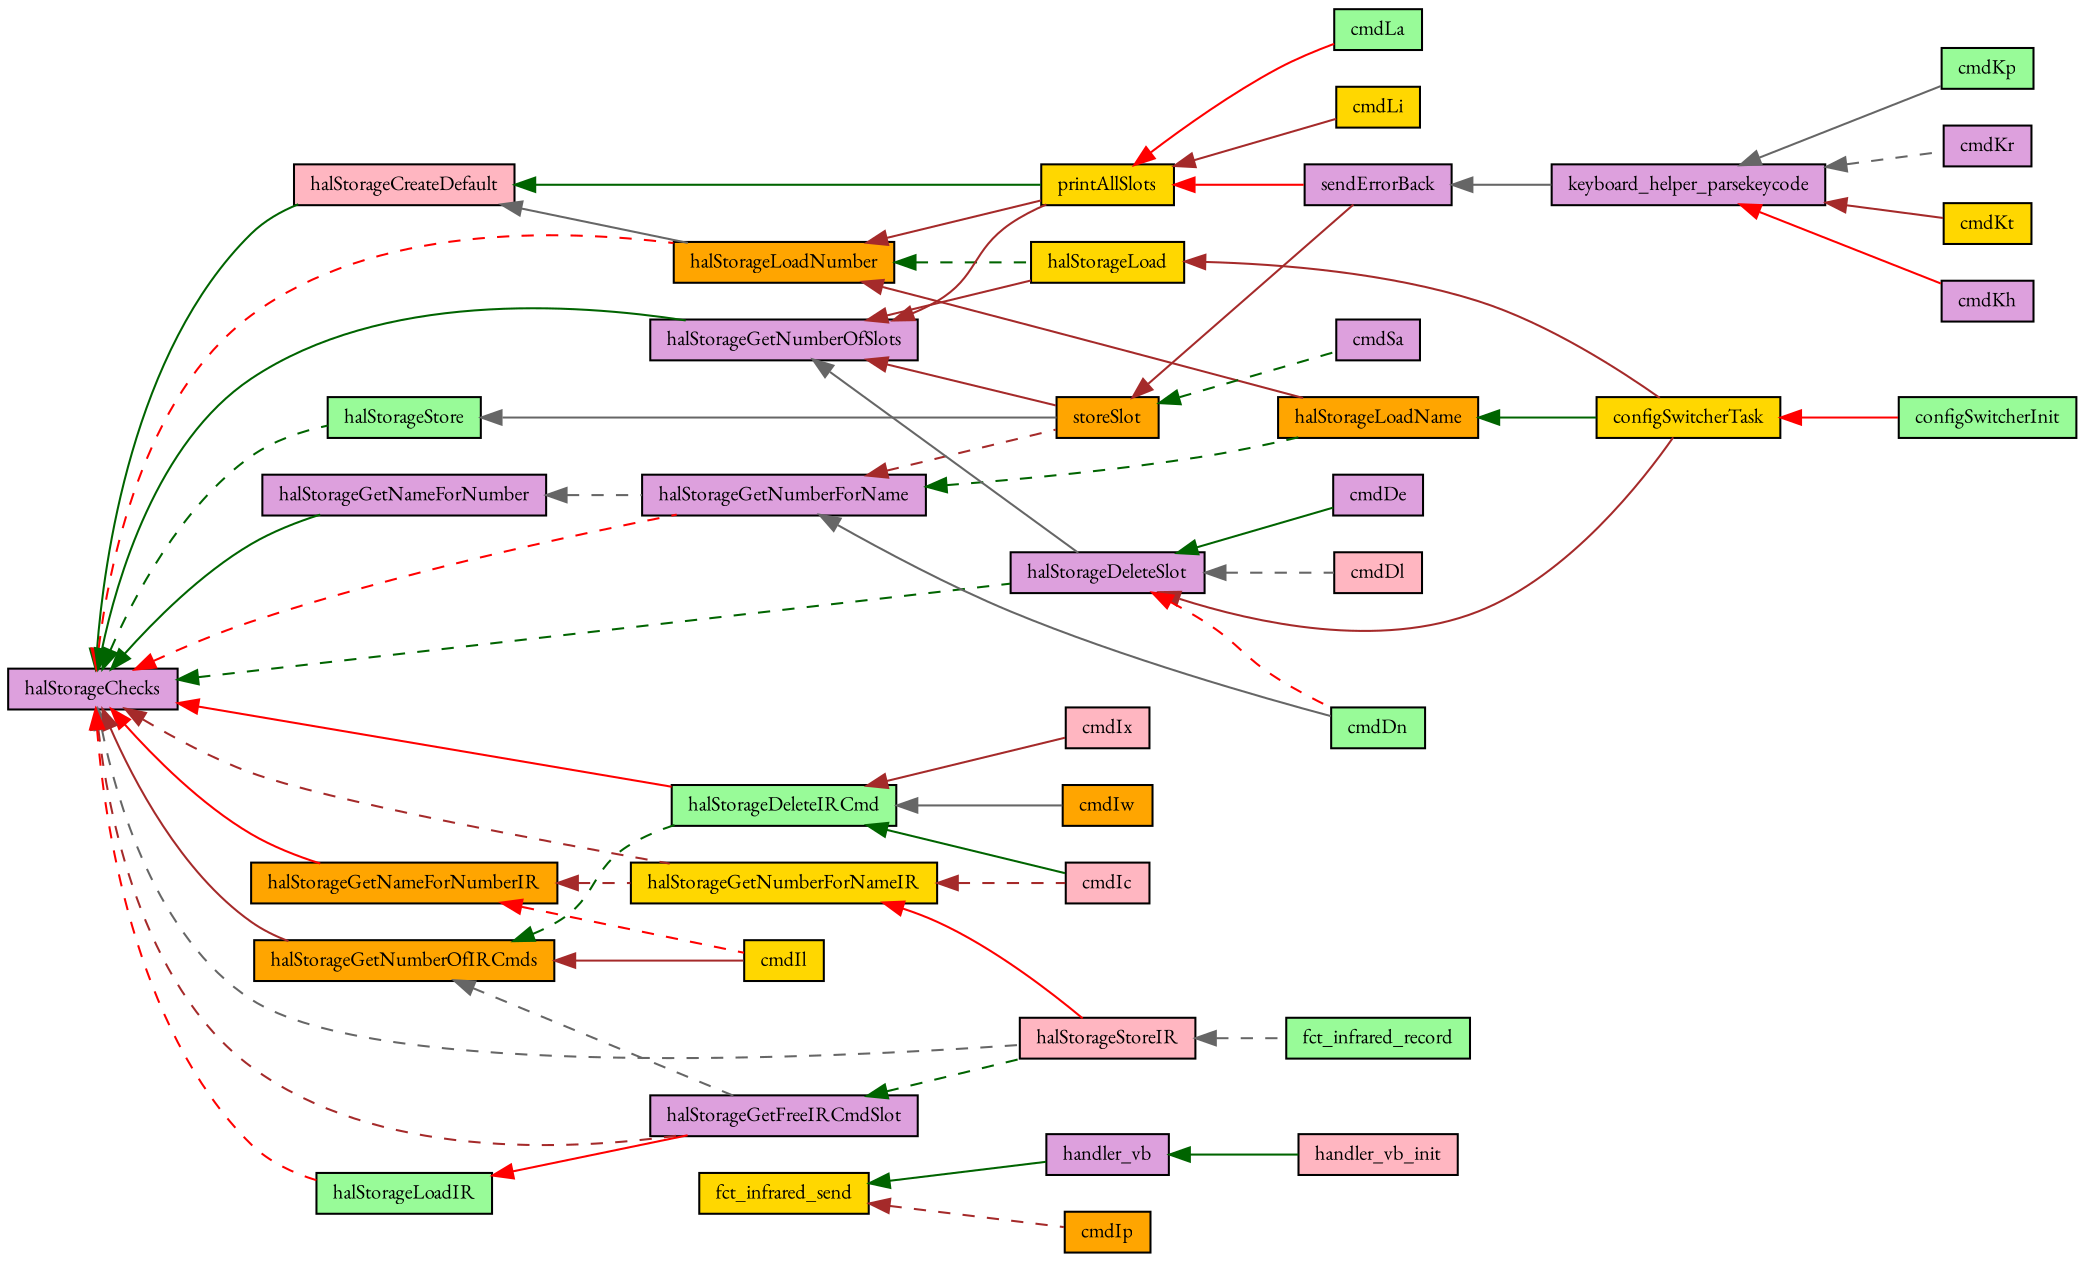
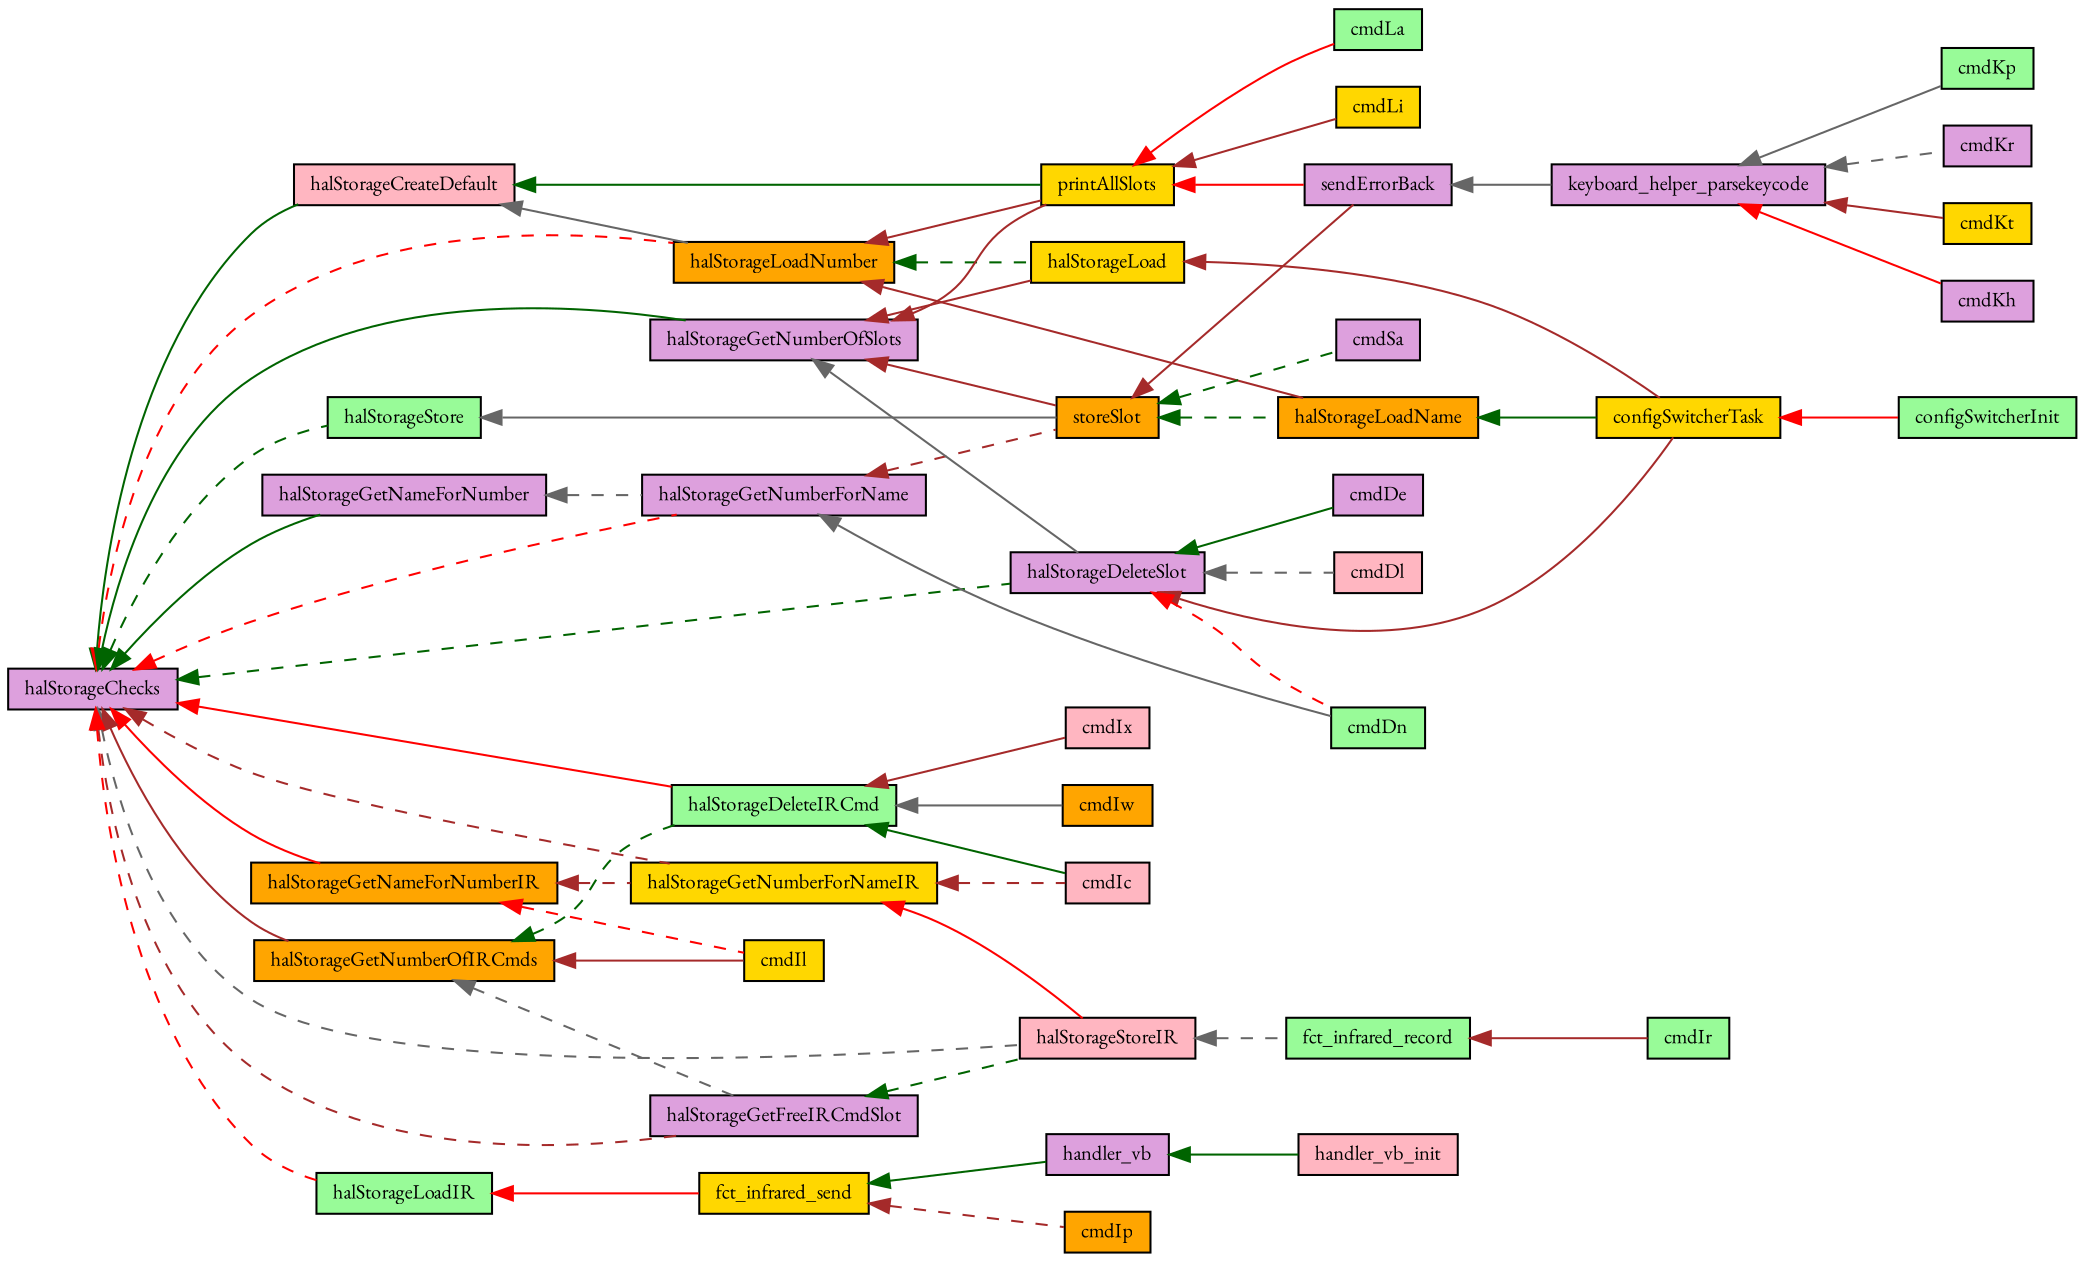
edge "halStorageLoadName" -> "halStorageGetNumberForName": now "halStorageLoadName" -> "storeSlot"
node "cmdIr": added
edge "halStorageGetFreeIRCmdSlot" -> "halStorageLoadIR": now "fct_infrared_send" -> "halStorageLoadIR"
